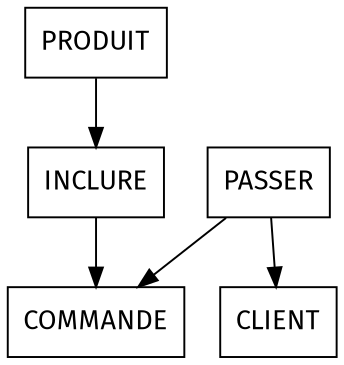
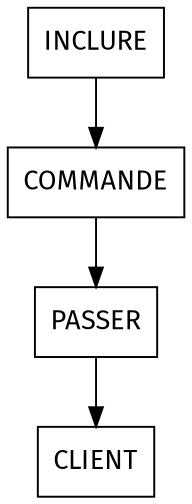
node "PRODUIT": removed
edge "PASSER" -> "COMMANDE": reversed
